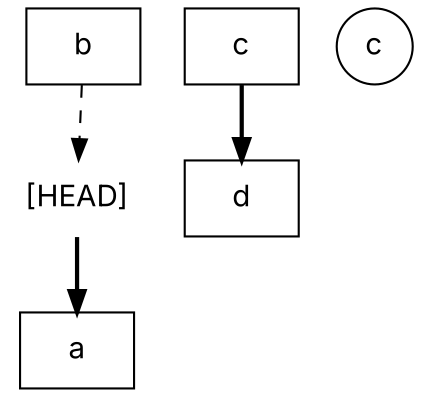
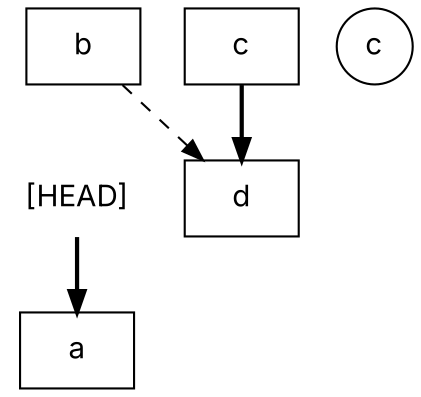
edge "b" -> "[HEAD]": now "b" -> "d"
